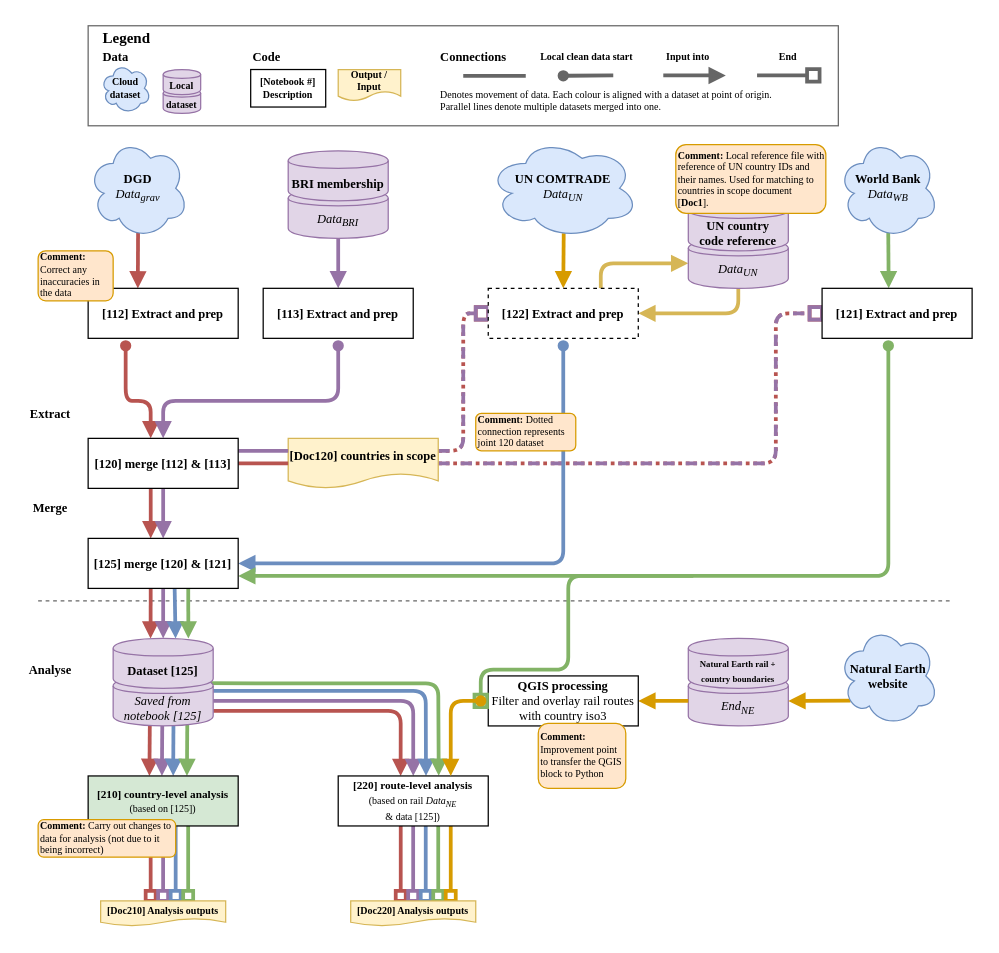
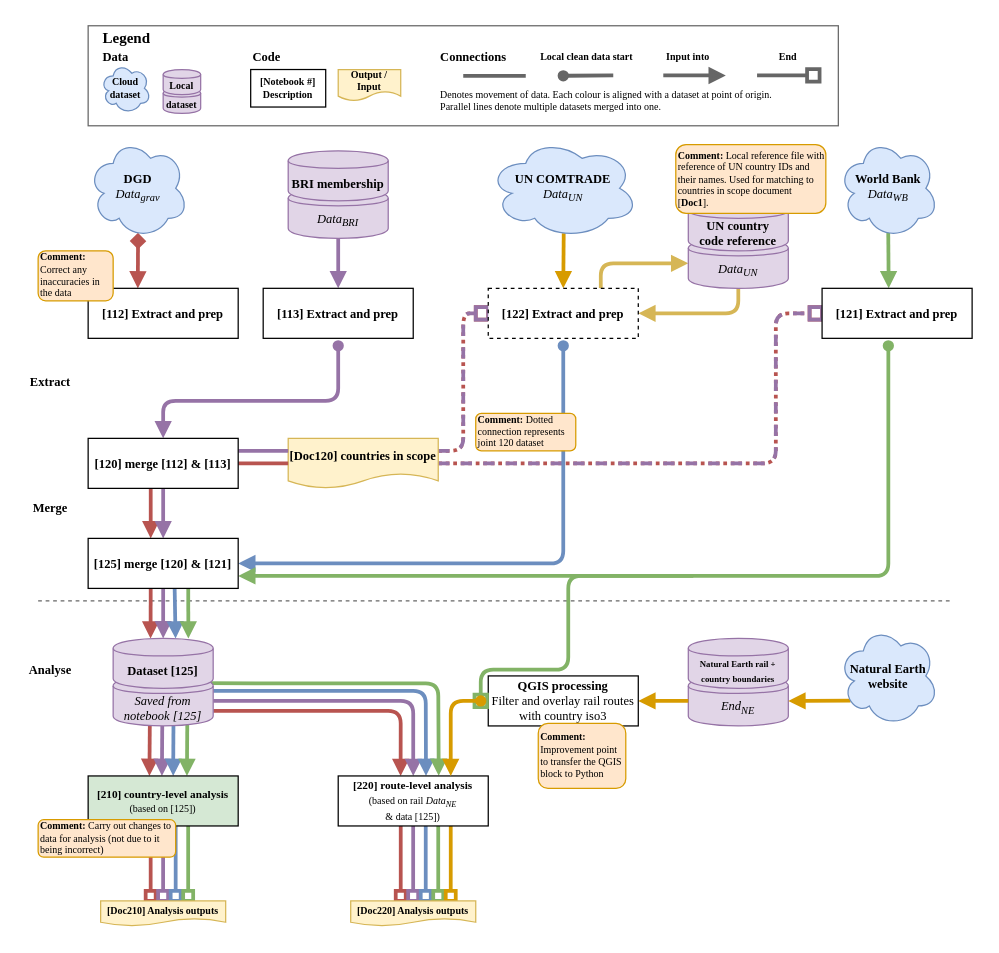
edge "DGD Datagrav" -> "[112] Extract and prep": arrowhead none -> diamond
edge "[112] Extract and prep" -- "[120] merge [112] & [113]": removed
node "Extract": moved (51, 413) -> (51, 382)
